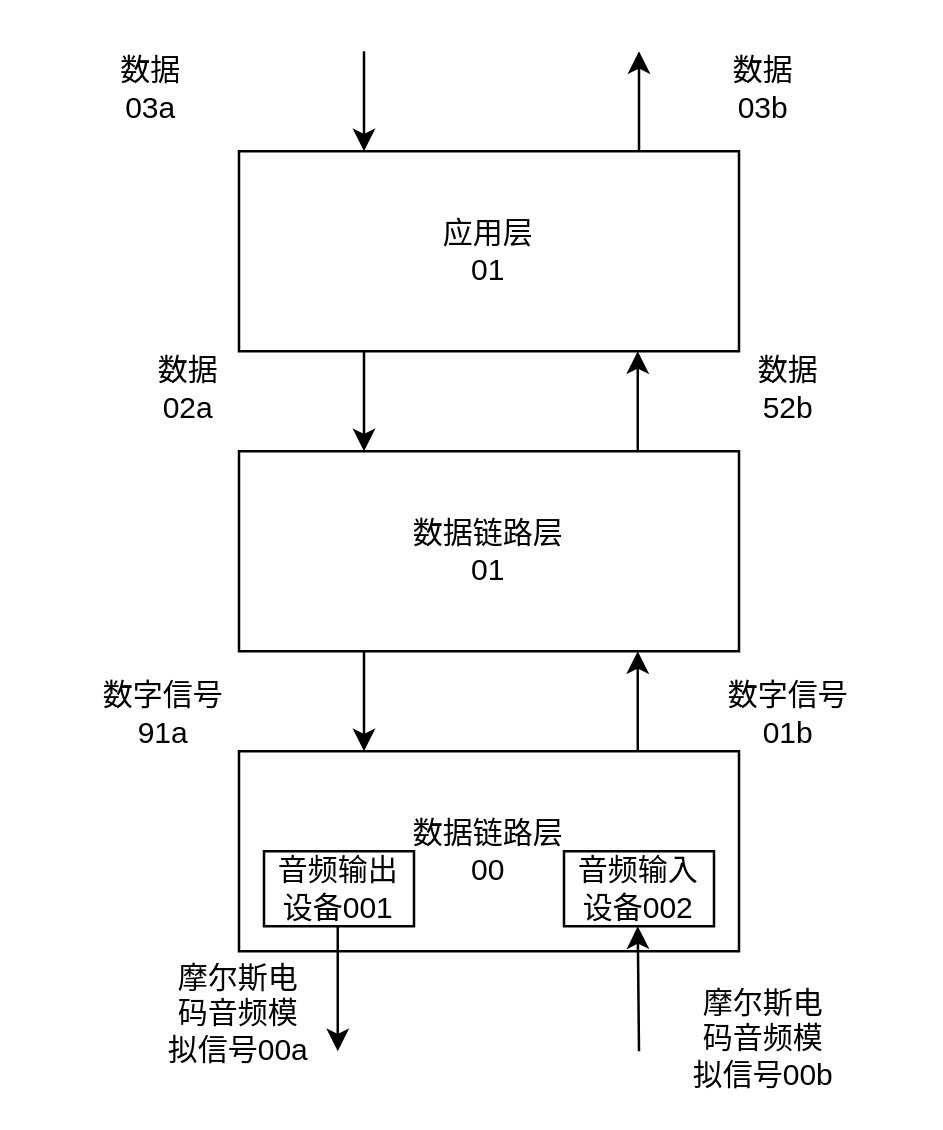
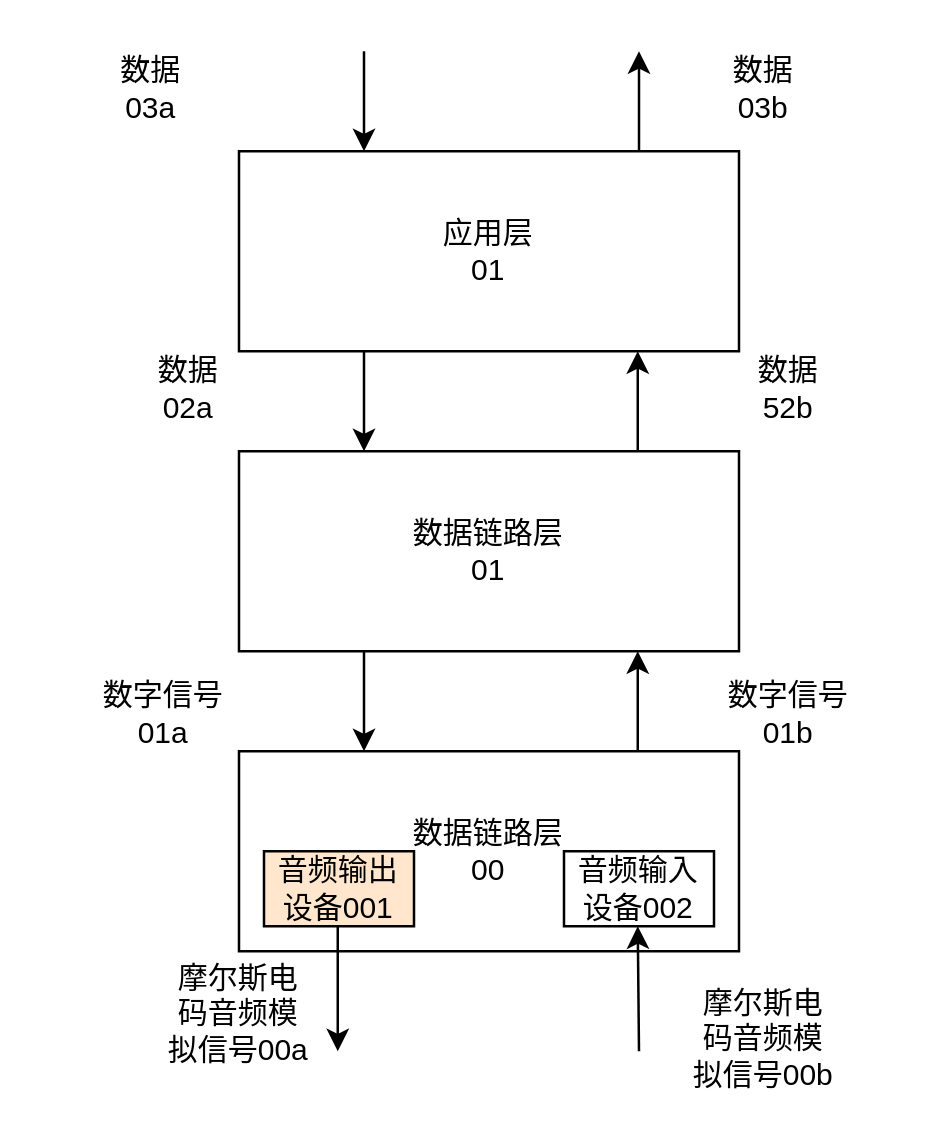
node "数字信号 91a": label "数字信号 91a" -> "数字信号 01a"
node "音频输出设备001": fillcolor #ffffff -> #ffe6cc
